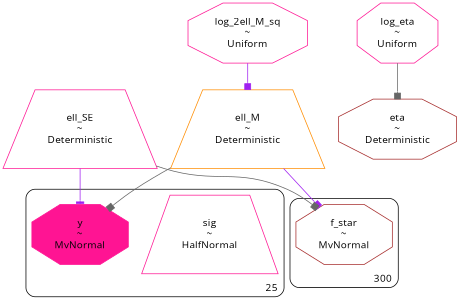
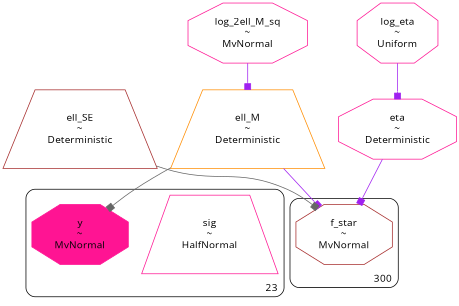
node "log_2ell_M_sq ~ Uniform": label "log_2ell_M_sq ~ Uniform" -> "log_2ell_M_sq ~ MvNormal"
edge "log_eta ~ Uniform" -> "eta ~ Deterministic": color gray40 -> purple
node "ell_SE ~ Deterministic": color deeppink -> brown
node "eta ~ Deterministic": color brown -> deeppink
edge "eta ~ Deterministic" -> "f_star ~ MvNormal": added
edge "ell_SE ~ Deterministic" -> "y ~ MvNormal": removed
cluster "25": label "25" -> "23"
